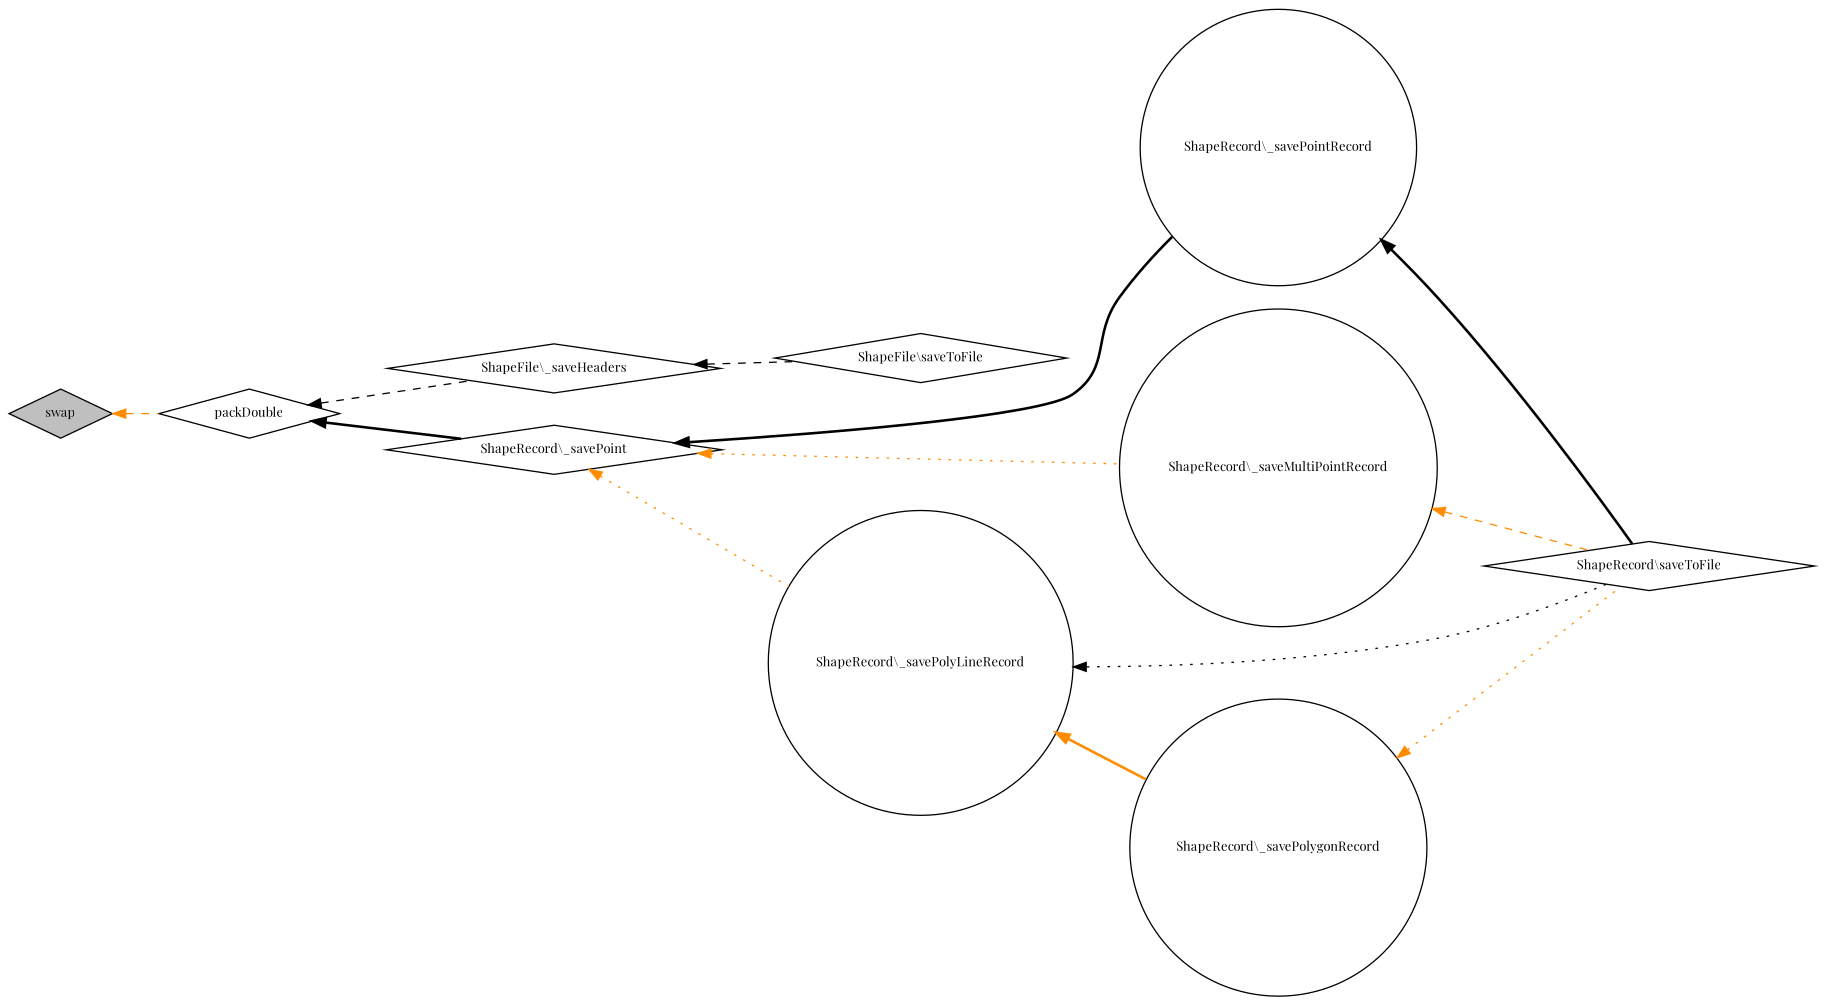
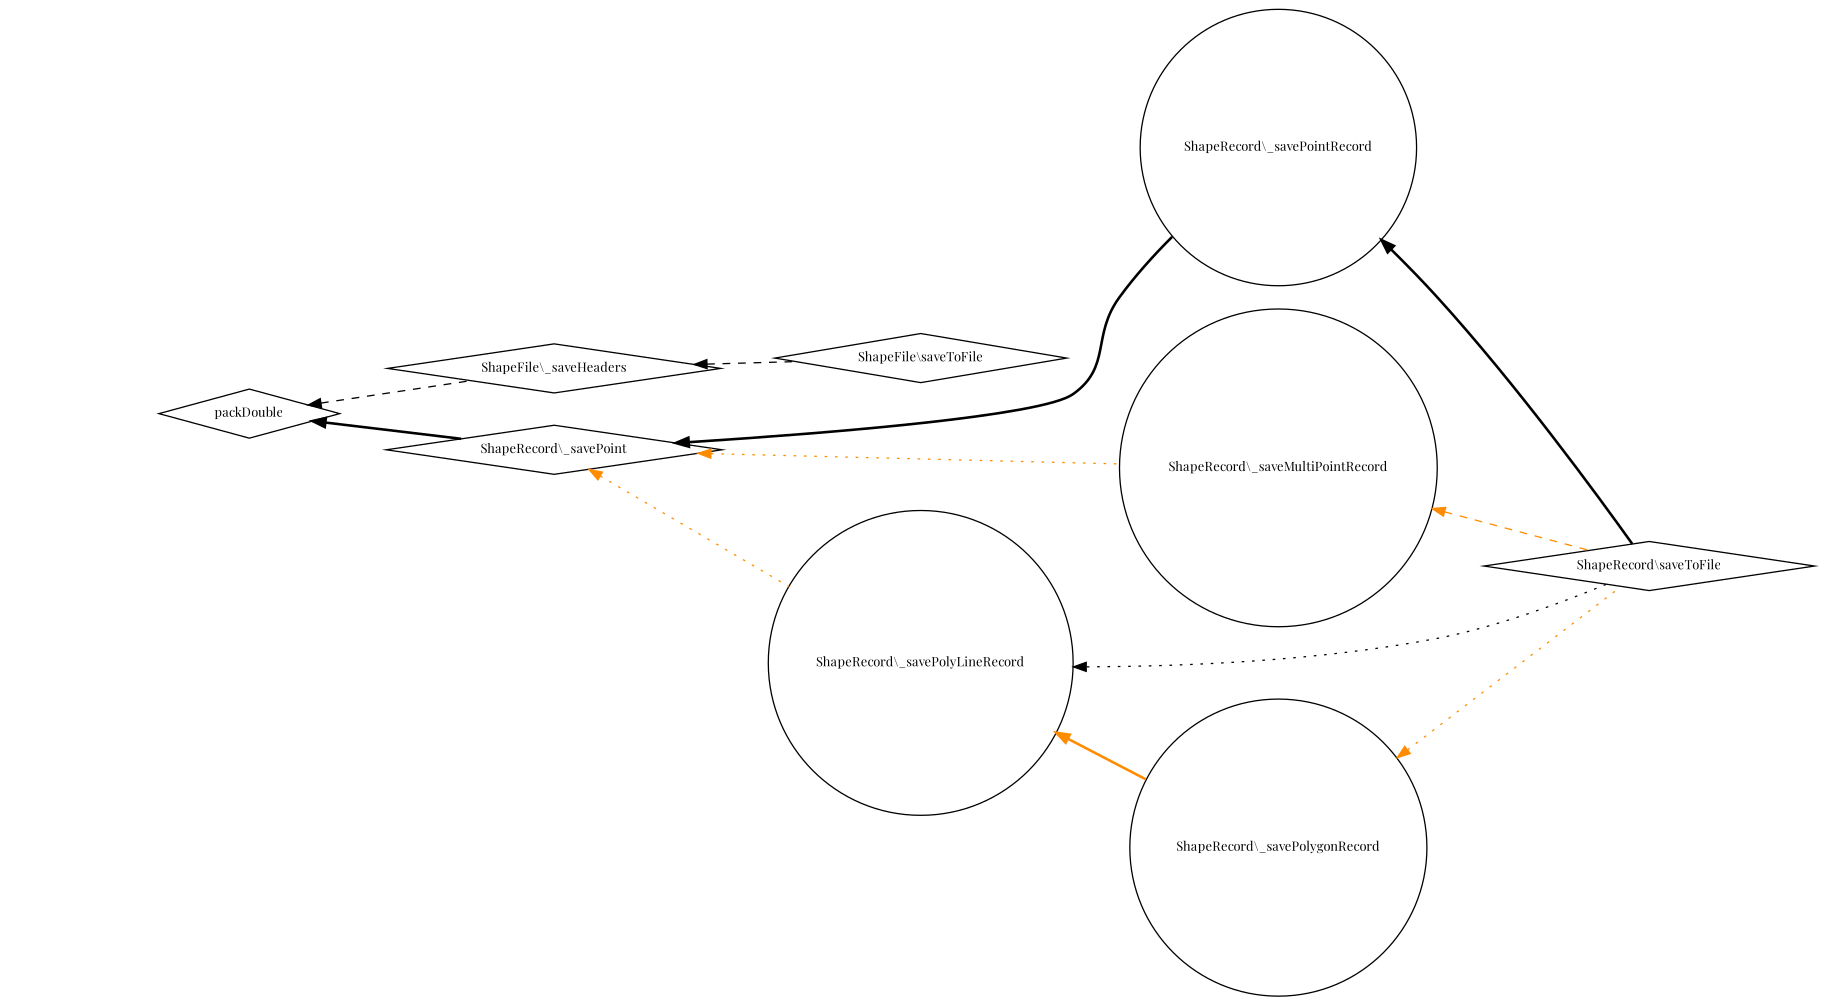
node "swap": removed
